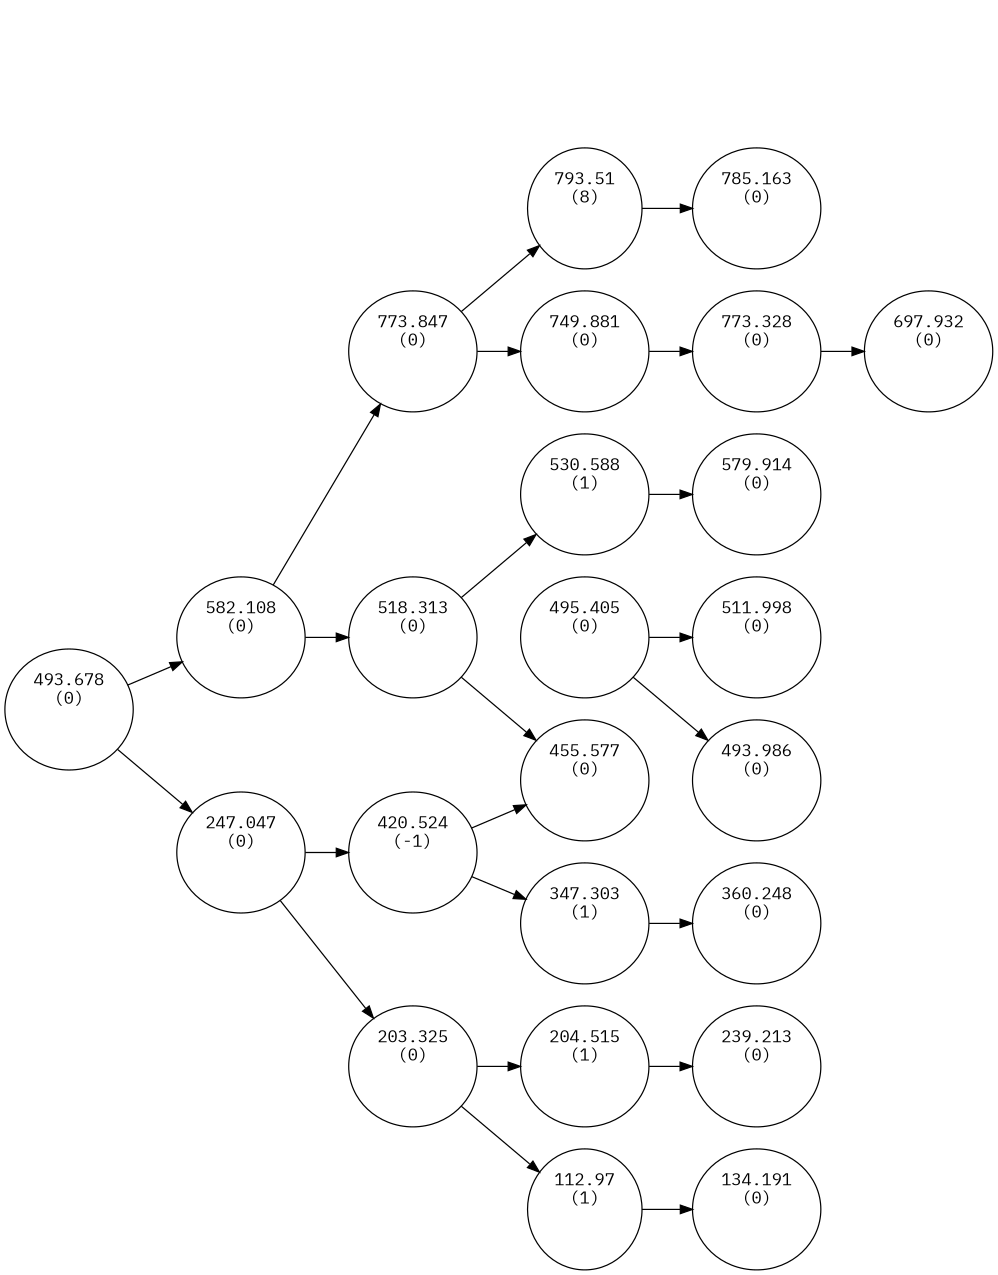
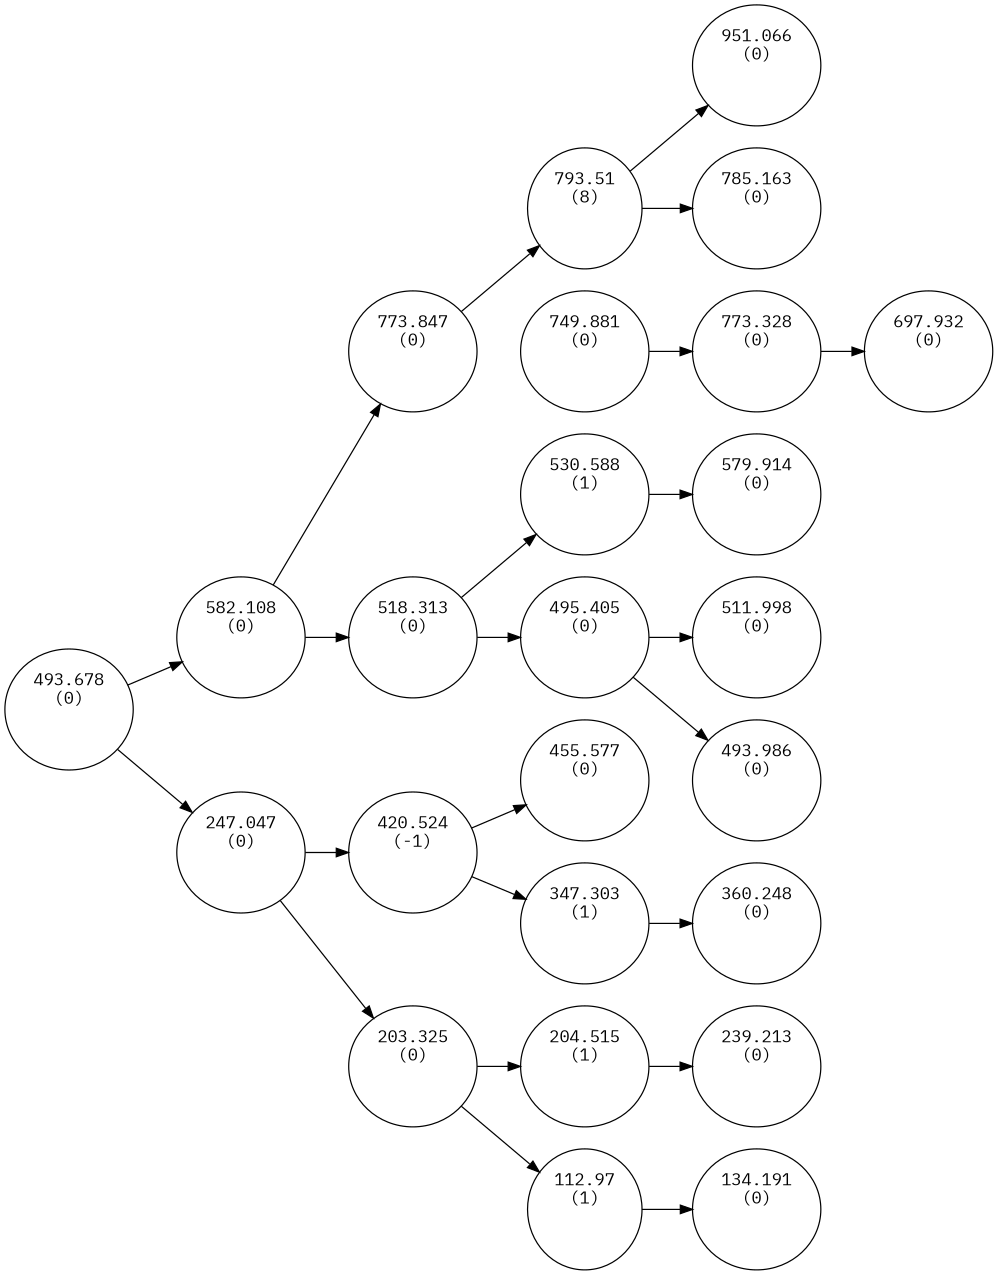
node "951.066 (0)": added
edge "773.847 (0)" -> "749.881 (0)": removed
edge "518.313 (0)" -> "455.577 (0)": now "518.313 (0)" -> "495.405 (0)"
